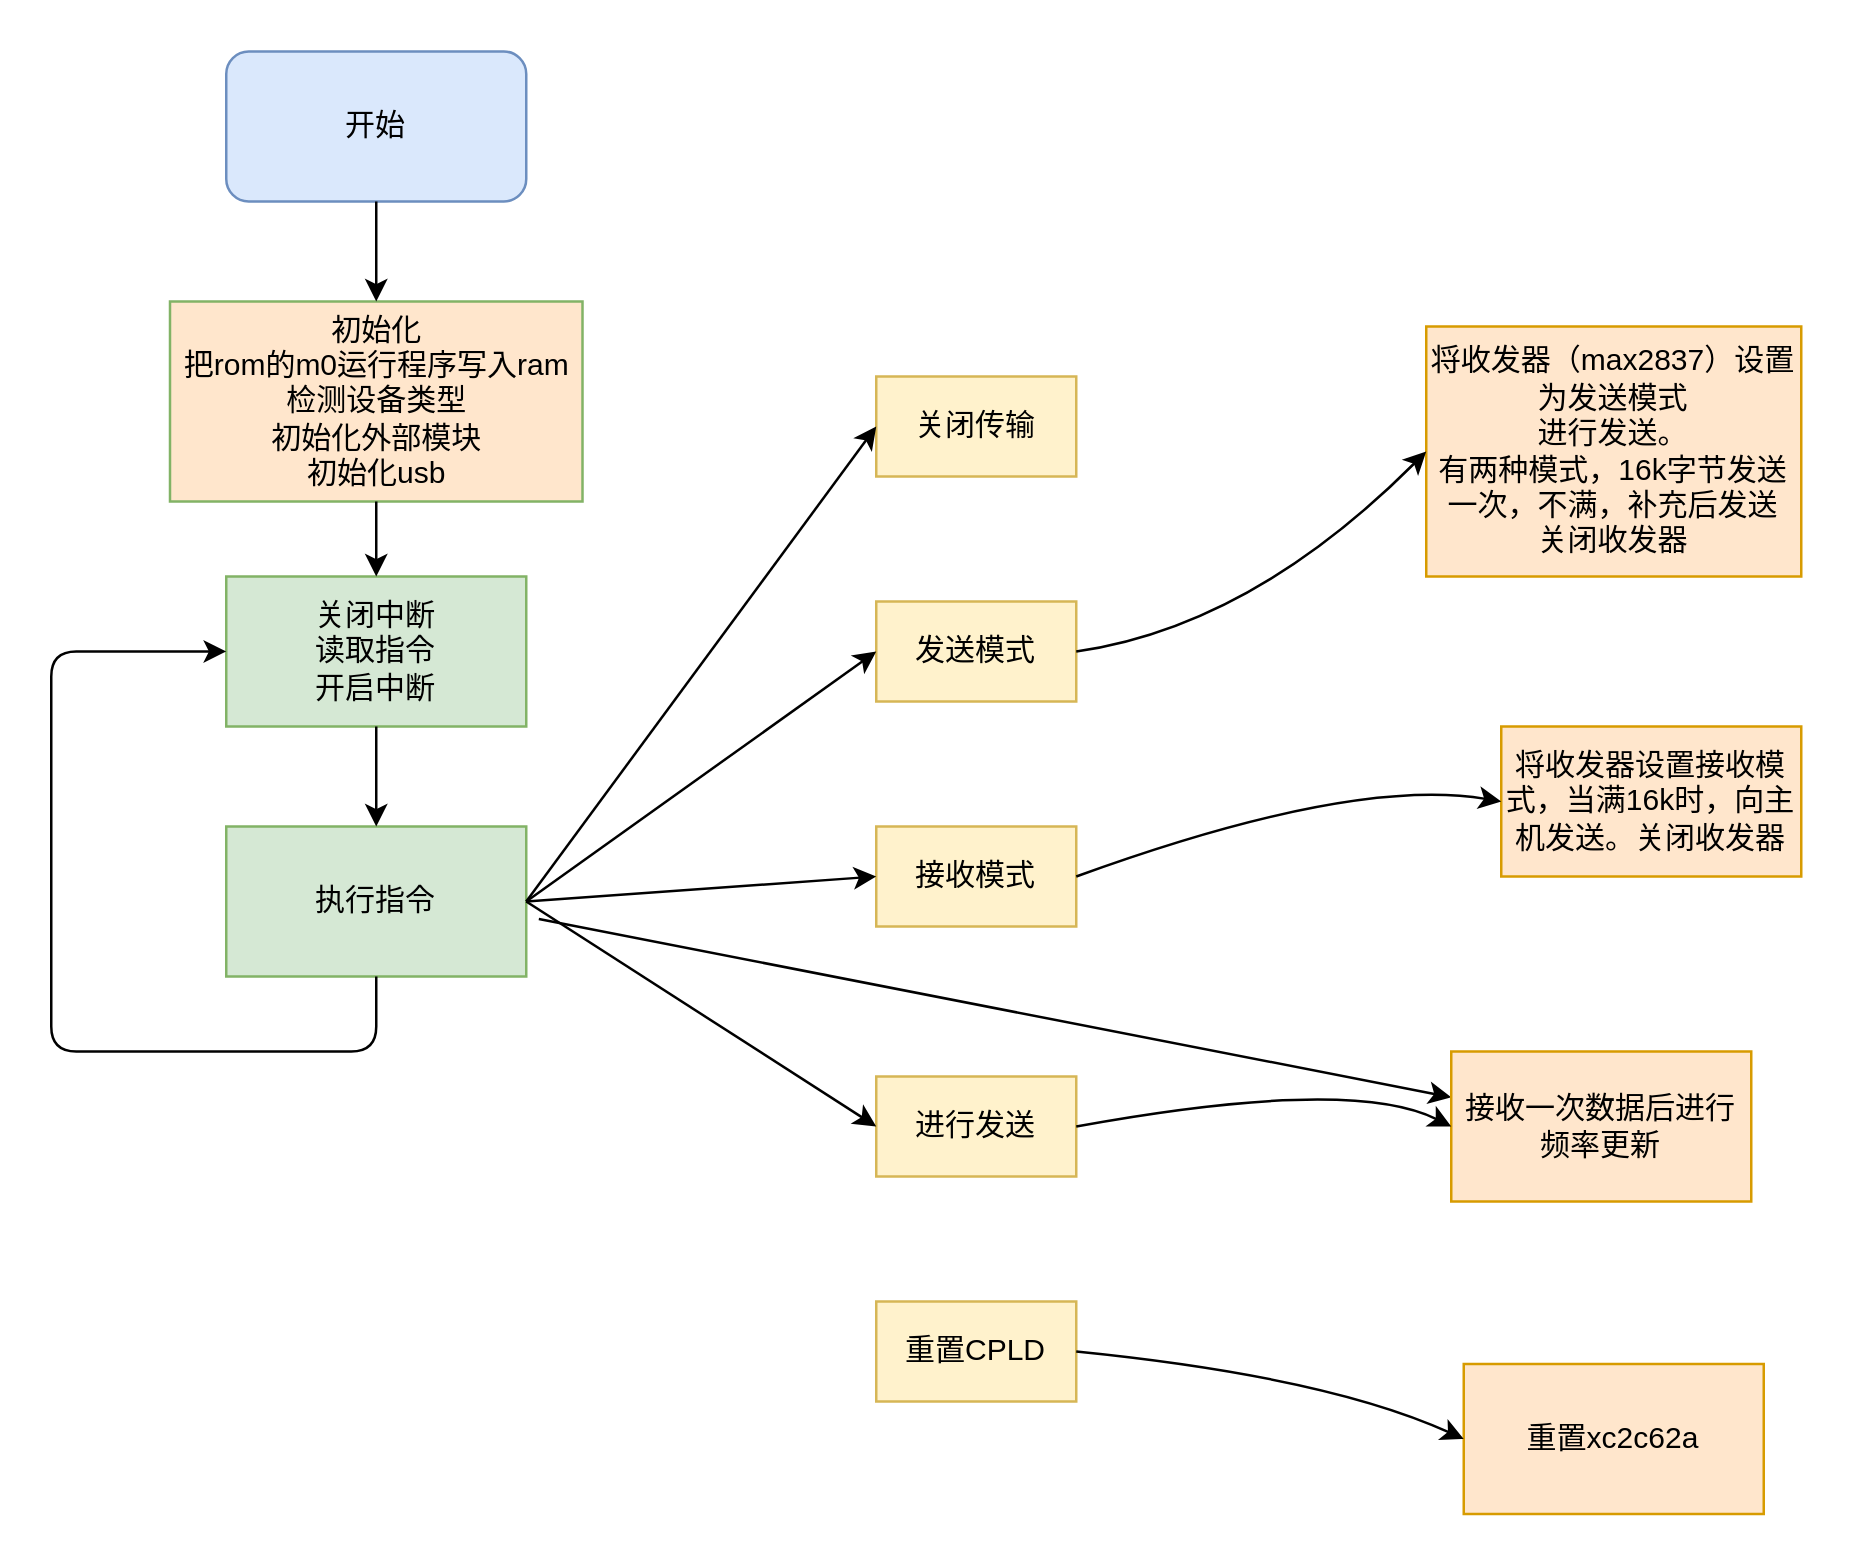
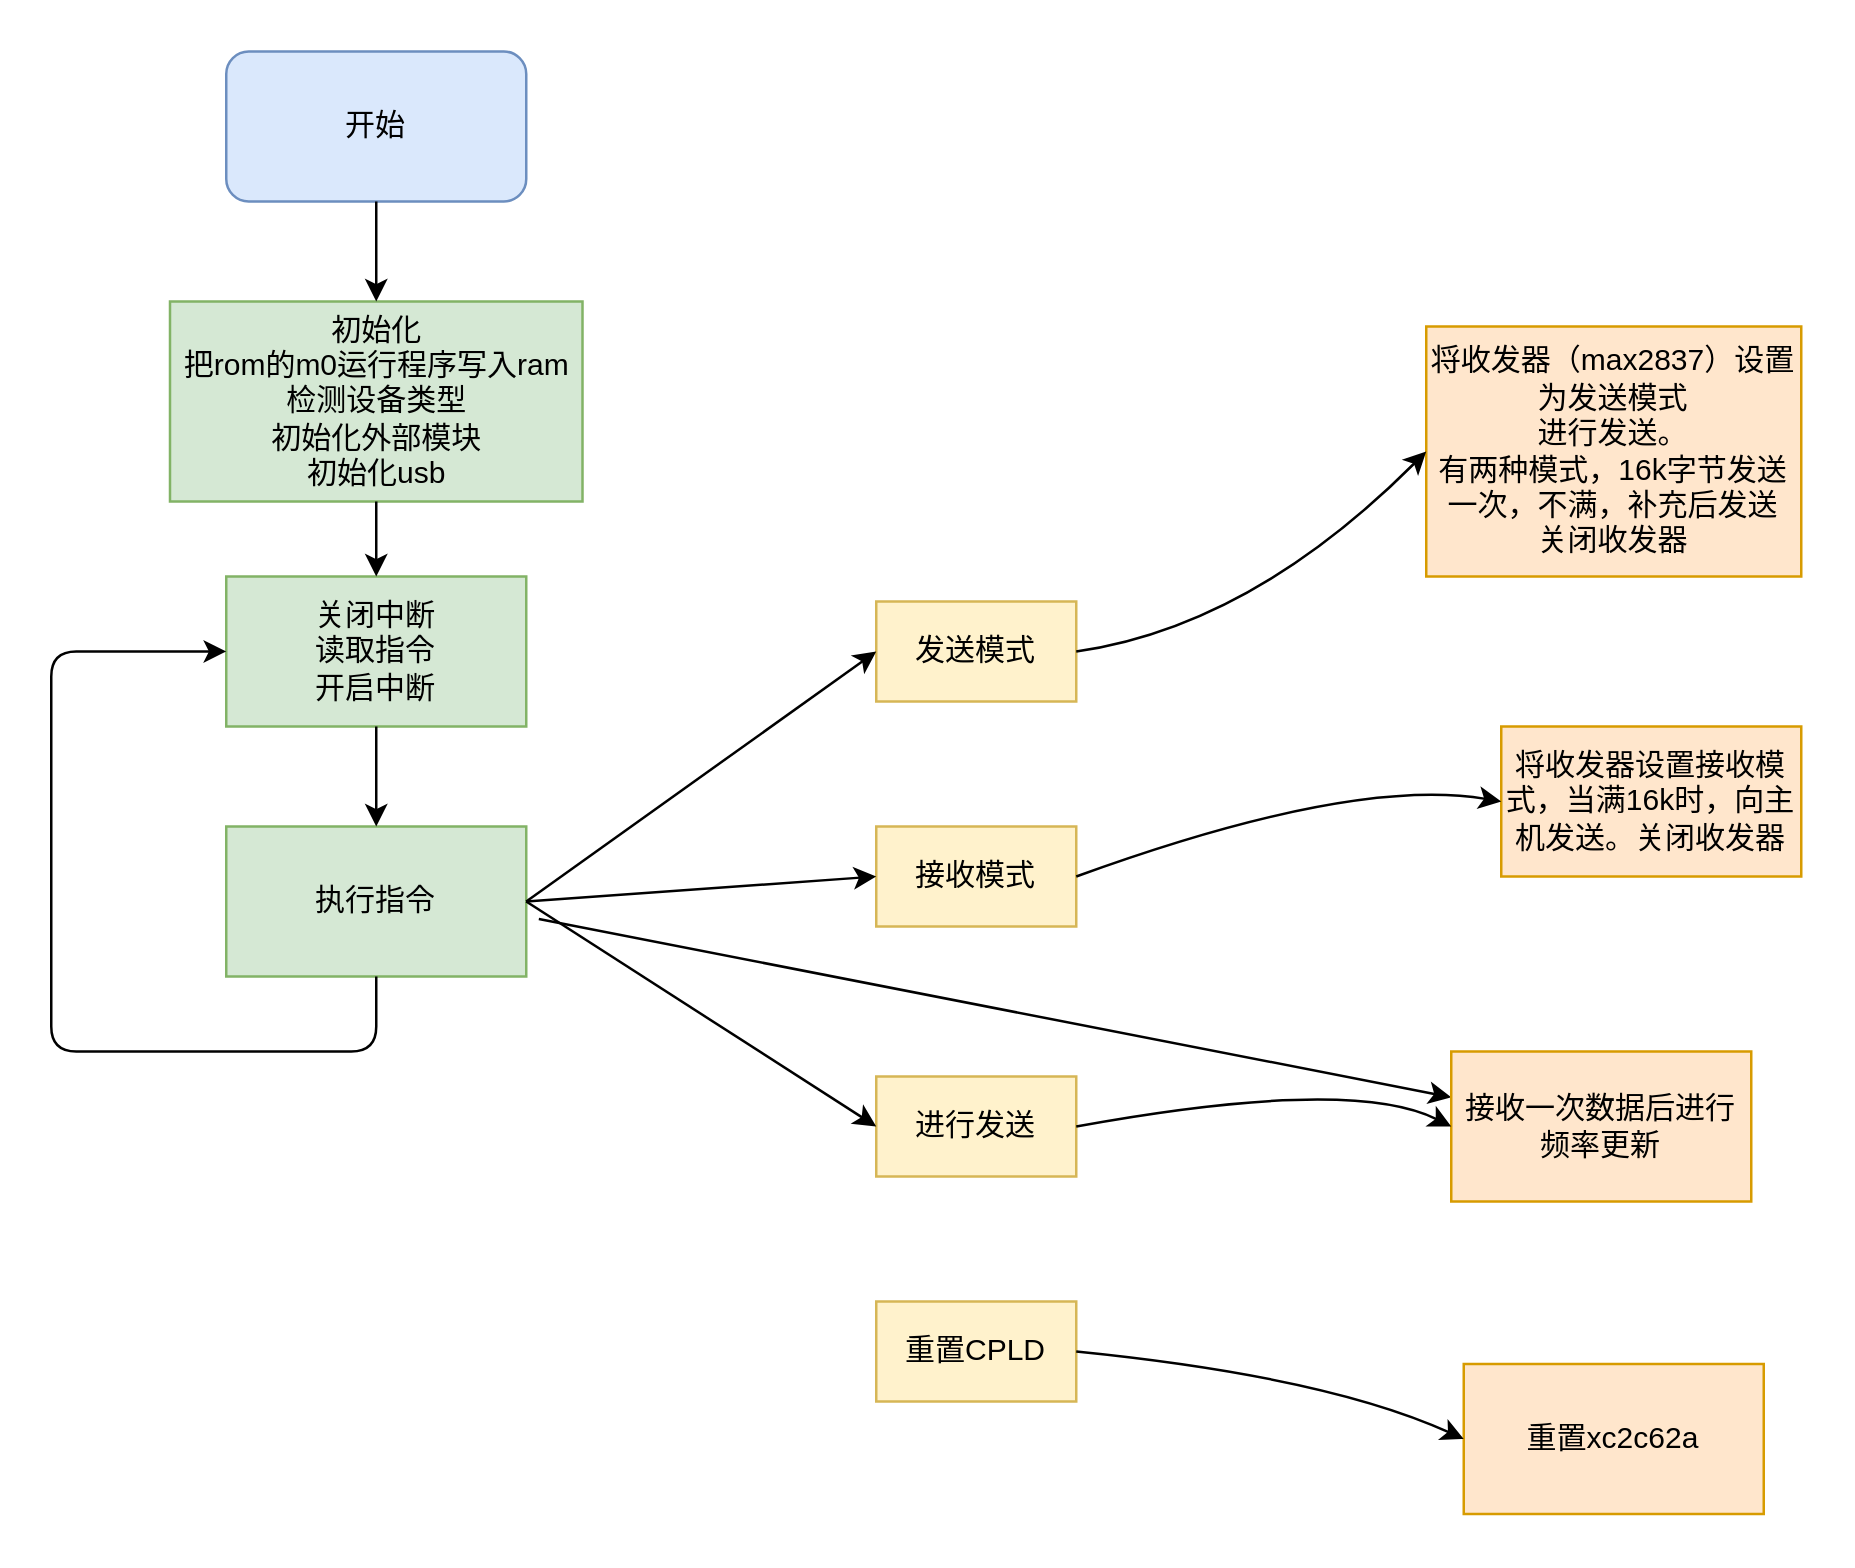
node "初始化 把rom的m0运行程序写入ram 检测设备类型 初始化外部模块 初始化usb": fillcolor #ffe6cc -> #d5e8d4
node "关闭传输": removed
edge "执行指令" -> "关闭传输": removed
